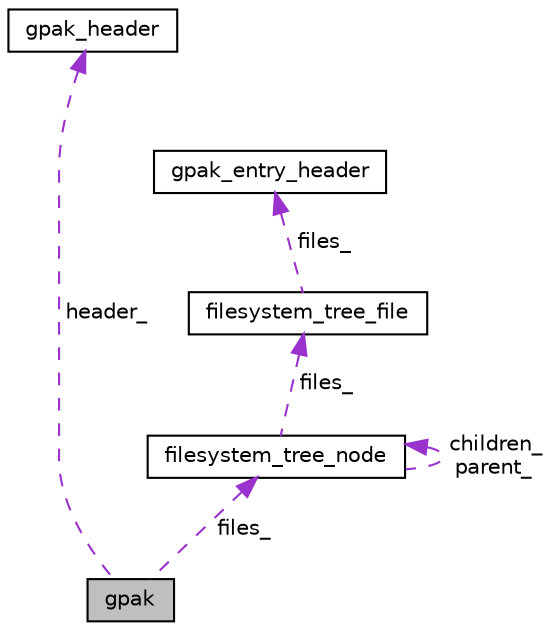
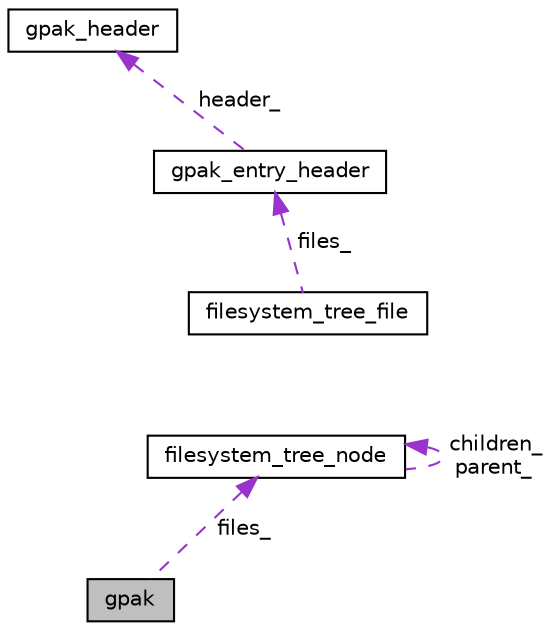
edge "gpak" -> "gpak_header": now "gpak_entry_header" -> "gpak_header"
edge "filesystem_tree_node" -> "filesystem_tree_file": removed, label "files_"
